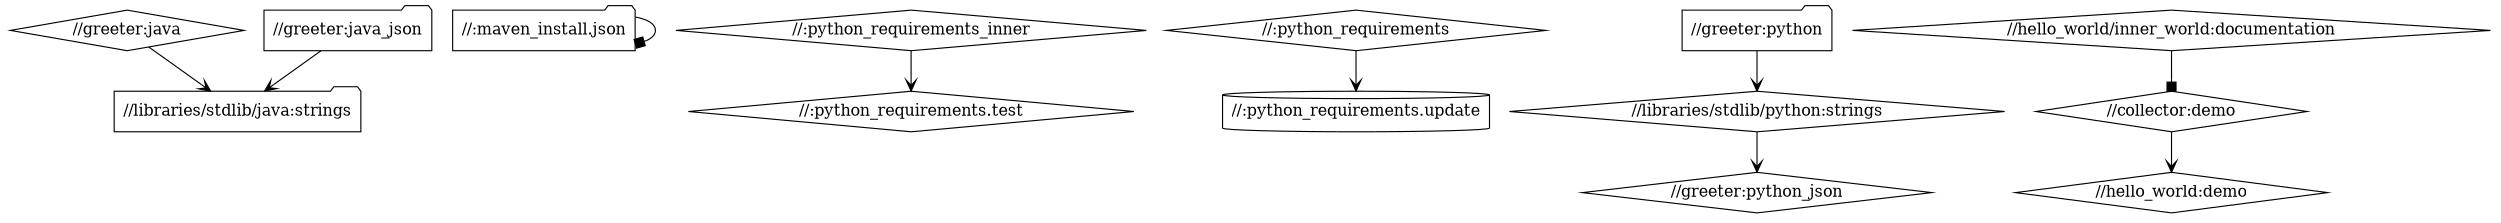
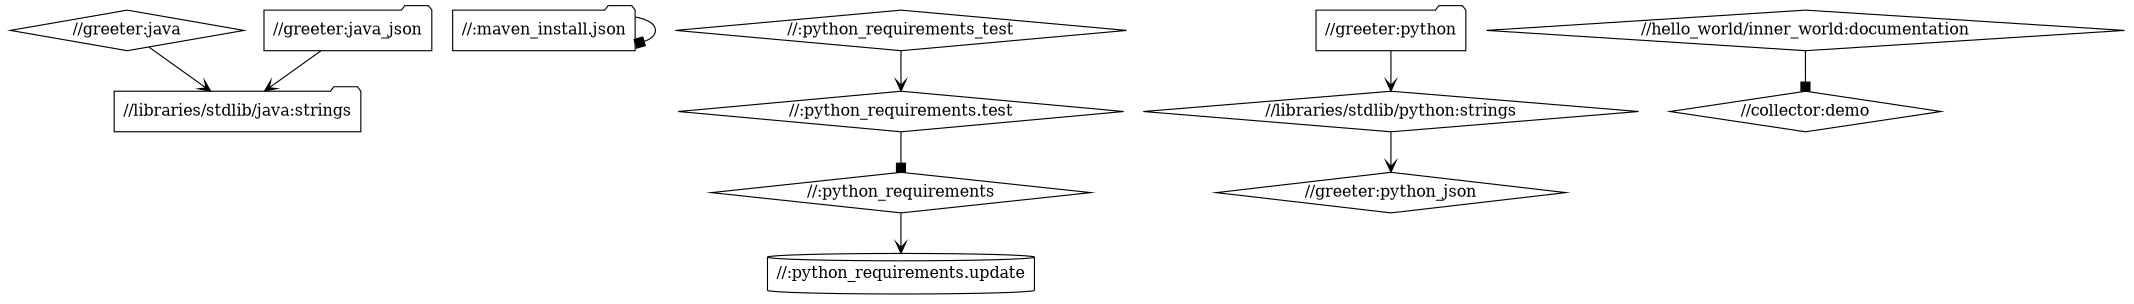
node "//:python_requirements_inner": label "//:python_requirements_inner" -> "//:python_requirements_test"
edge "//:python_requirements.test" -> "//:python_requirements": added
node "//hello_world:demo": removed
